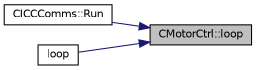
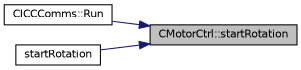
node "CMotorCtrl::loop": label "CMotorCtrl::loop" -> "CMotorCtrl::startRotation"
node "loop": label "loop" -> "startRotation"
